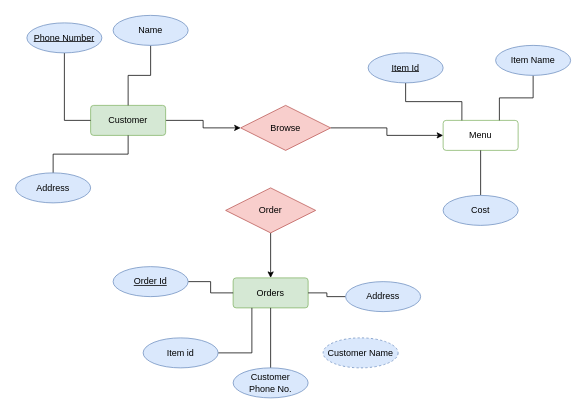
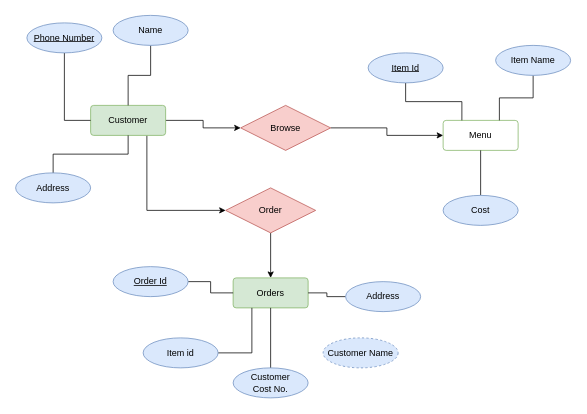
edge "Customer" -> "Order": added
node "Customer Phone No.": label "Customer Phone No." -> "Customer Cost No."
